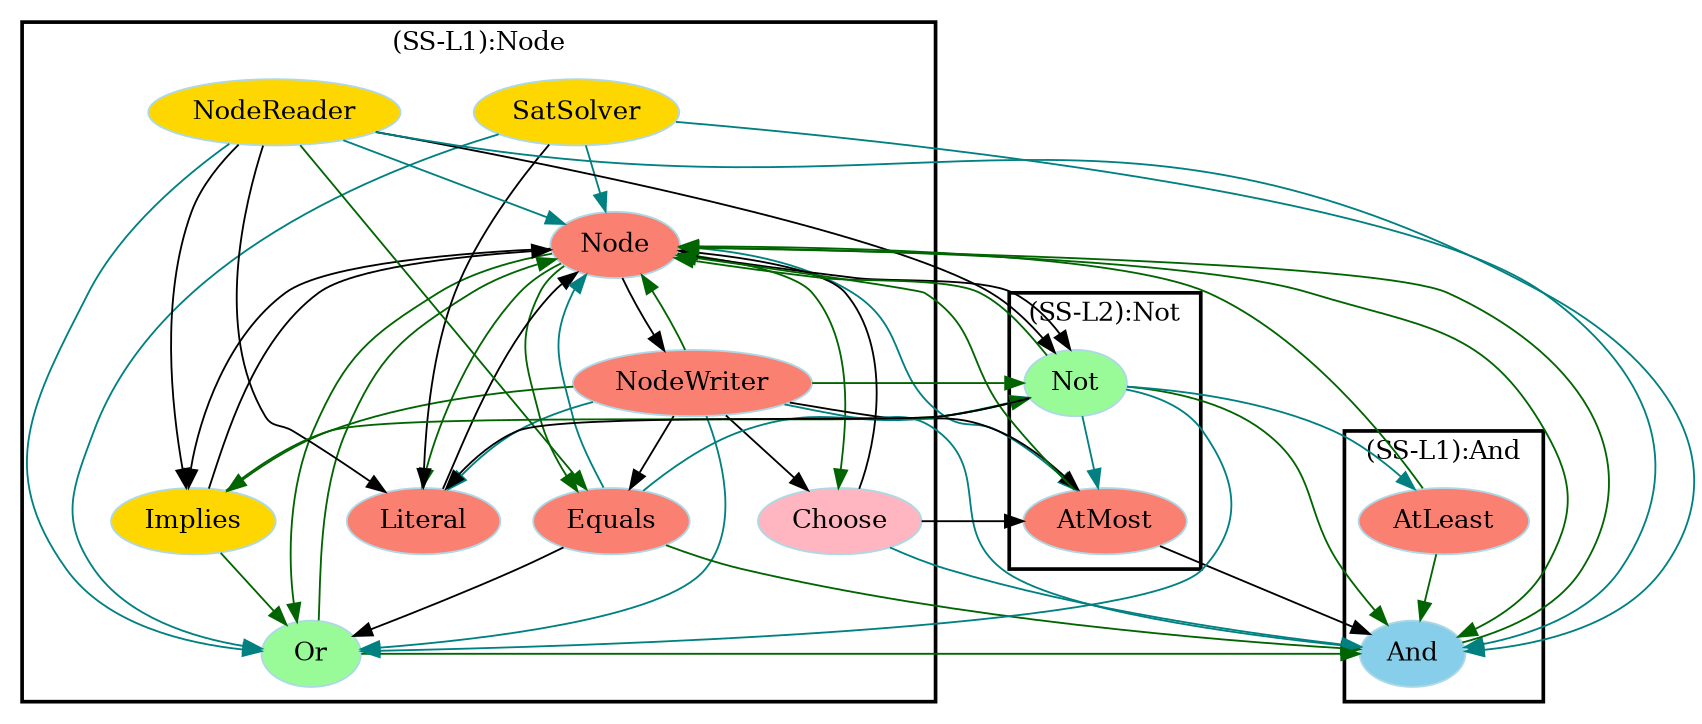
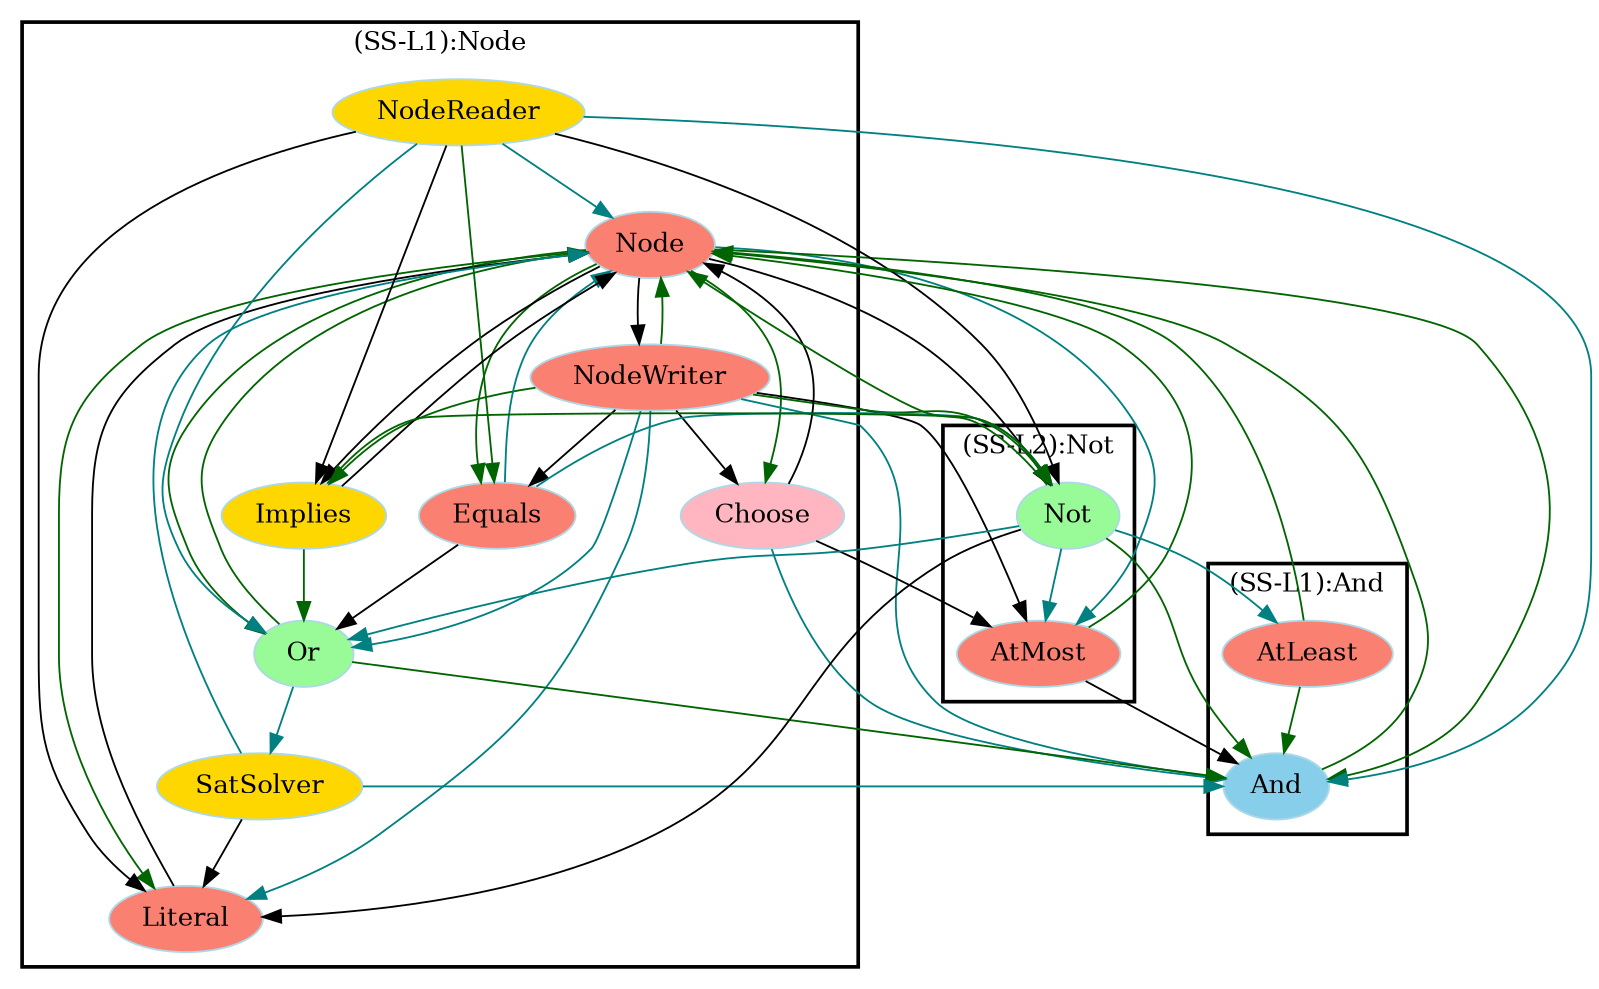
edge "SatSolver" -> "Or": reversed
edge "Equals" -> "And": removed
